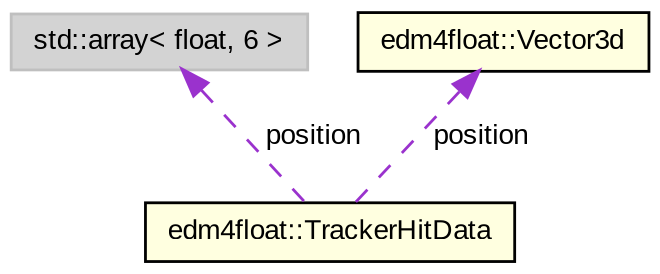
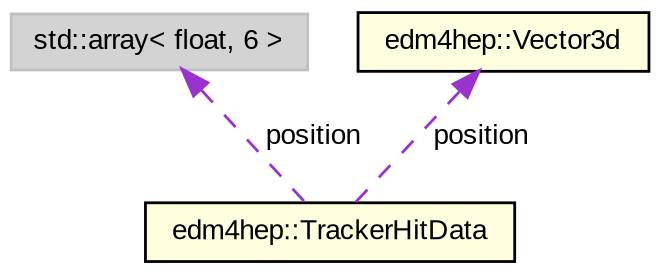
node "edm4float::Vector3d": label "edm4float::Vector3d" -> "edm4hep::Vector3d"
node "edm4float::TrackerHitData": label "edm4float::TrackerHitData" -> "edm4hep::TrackerHitData"
